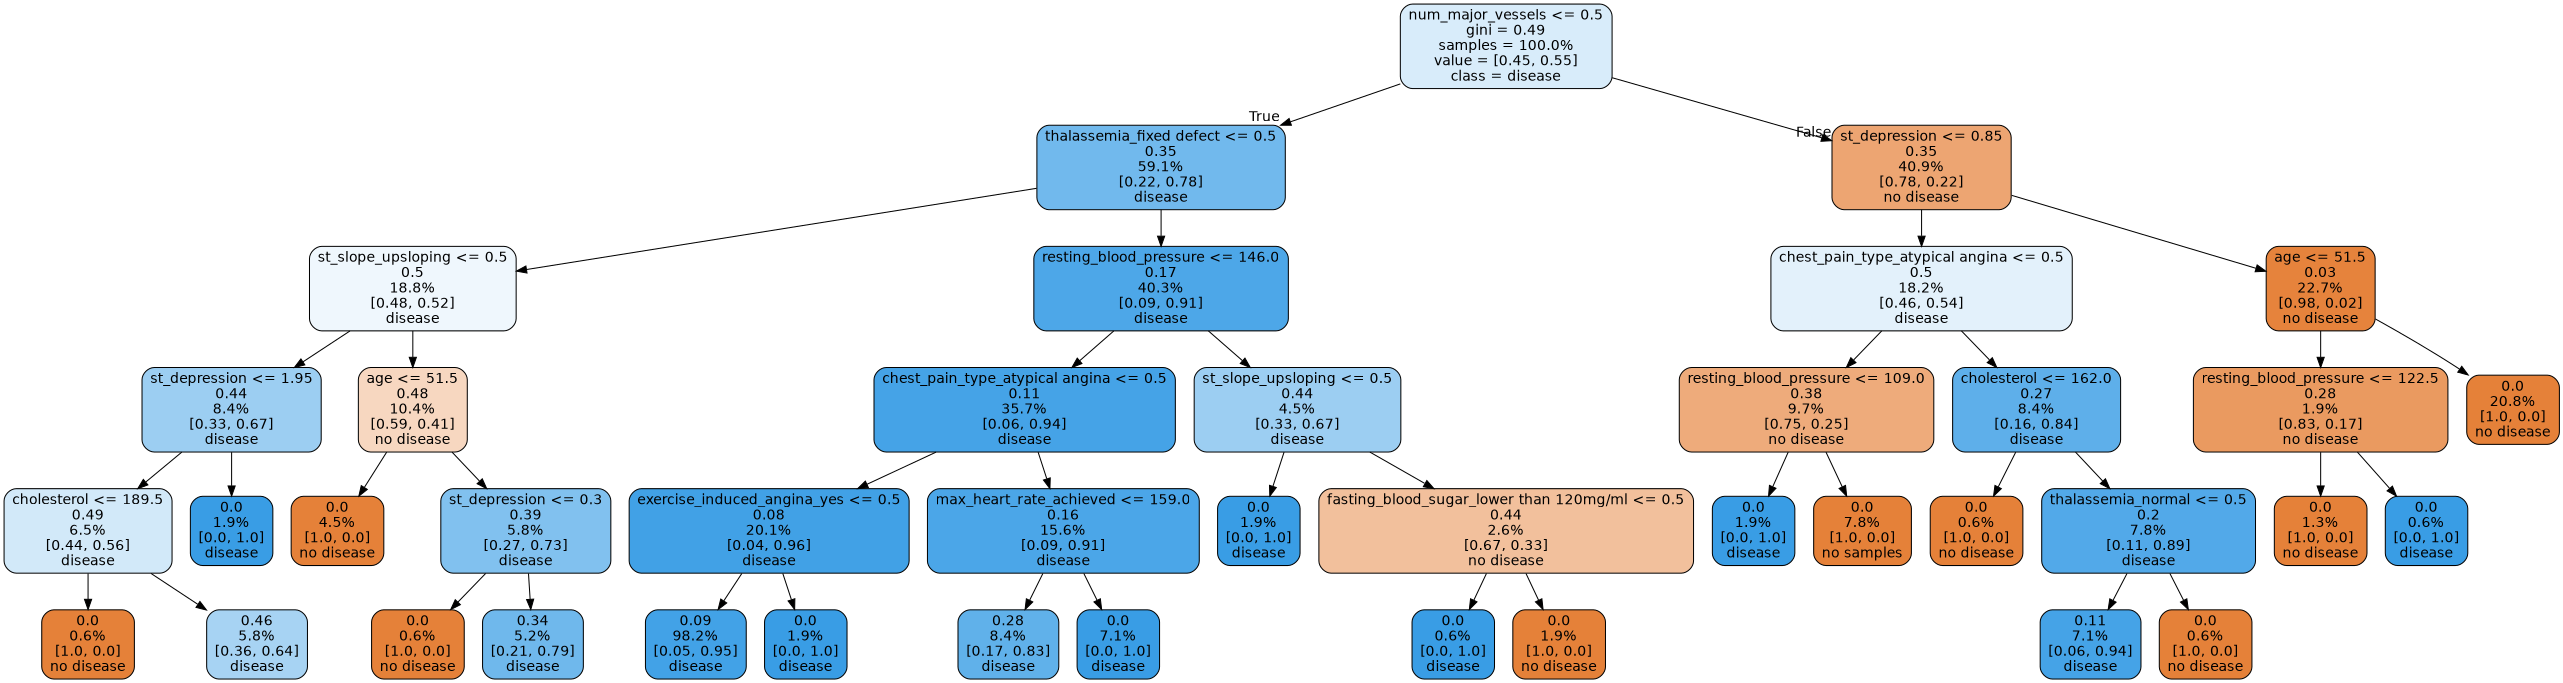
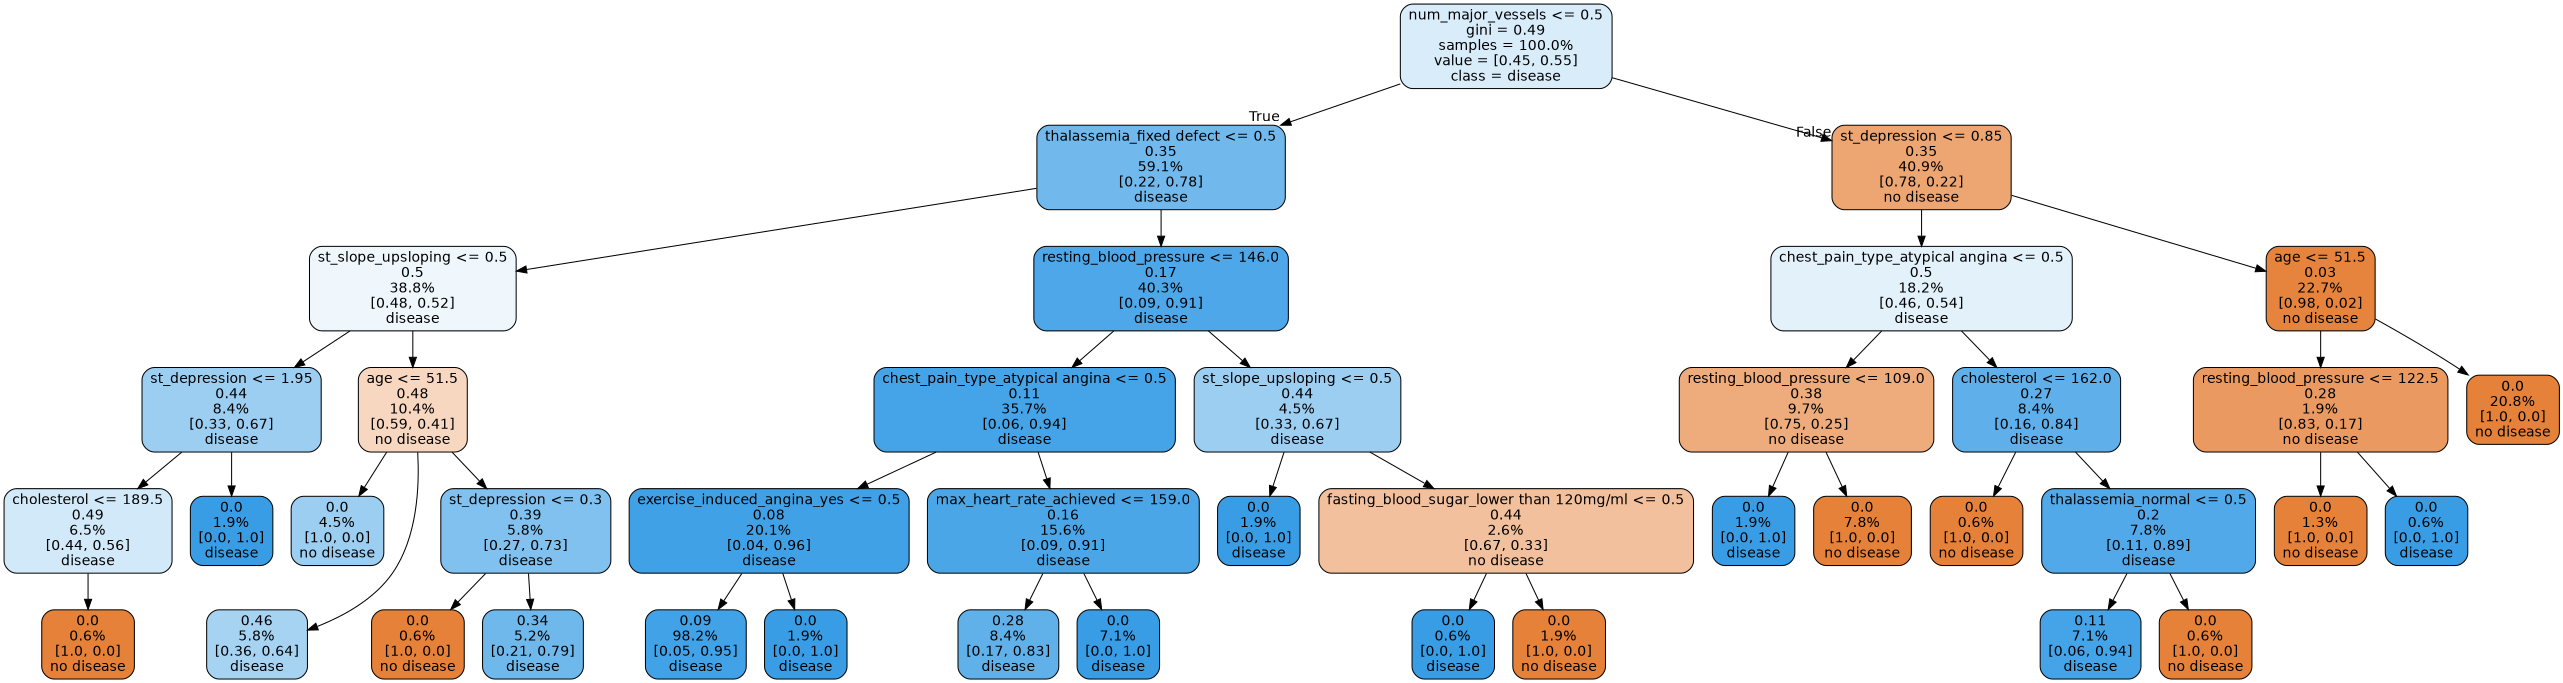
node "st_slope_upsloping <= 0.5 0.5 18.8% [0.48, 0.52] disease": label "st_slope_upsloping <= 0.5 0.5 18.8% [0.48, 0.52] disease" -> "st_slope_upsloping <= 0.5 0.5 38.8% [0.48, 0.52] disease"
node "0.0 4.5% [1.0, 0.0] no disease": fillcolor #e58139ff -> #399de57f
node "0.0 7.8% [1.0, 0.0] no samples": label "0.0 7.8% [1.0, 0.0] no samples" -> "0.0 7.8% [1.0, 0.0] no disease"
edge "cholesterol <= 189.5 0.49 6.5% [0.44, 0.56] disease" -> "0.46 5.8% [0.36, 0.64] disease": now "age <= 51.5 0.48 10.4% [0.59, 0.41] no disease" -> "0.46 5.8% [0.36, 0.64] disease"
